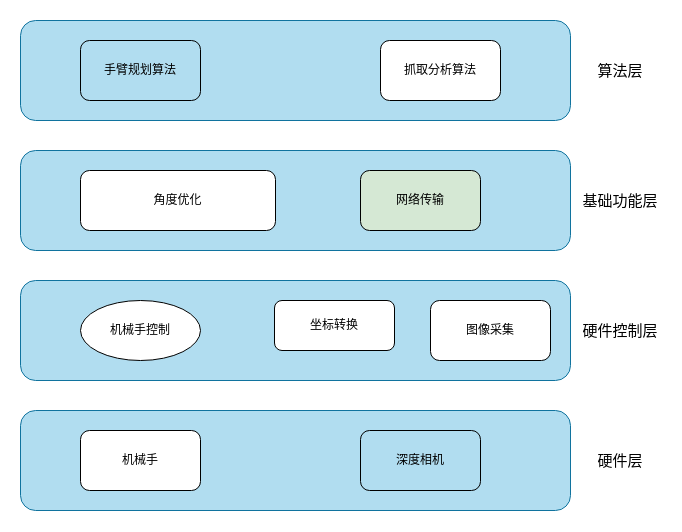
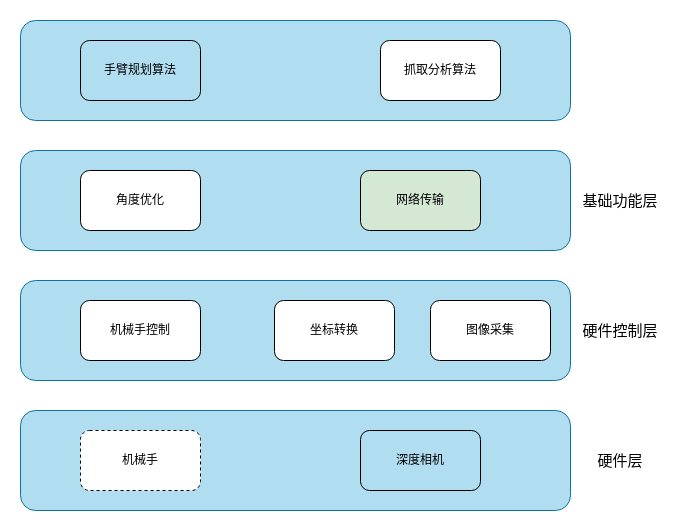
node "算法层": removed
node "角度优化": size 195x60 -> 120x60
node "坐标转换": size 120x50 -> 120x60
node "机械手控制": shape ellipse -> rounded rectangle
node "机械手": style solid -> dashed
